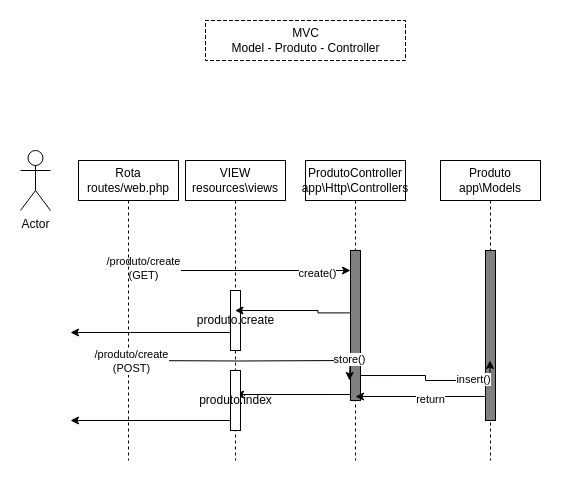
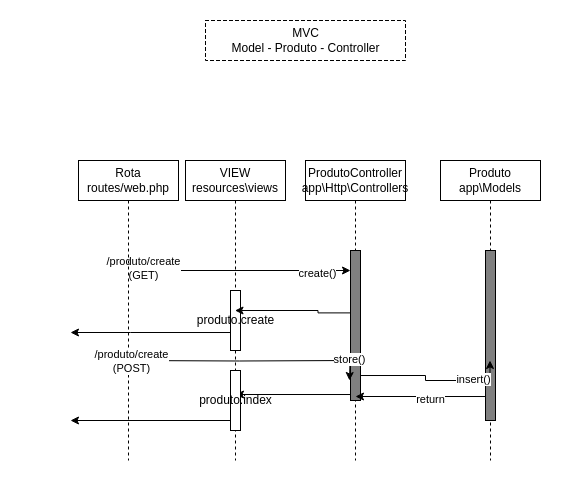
node "Actor": removed
